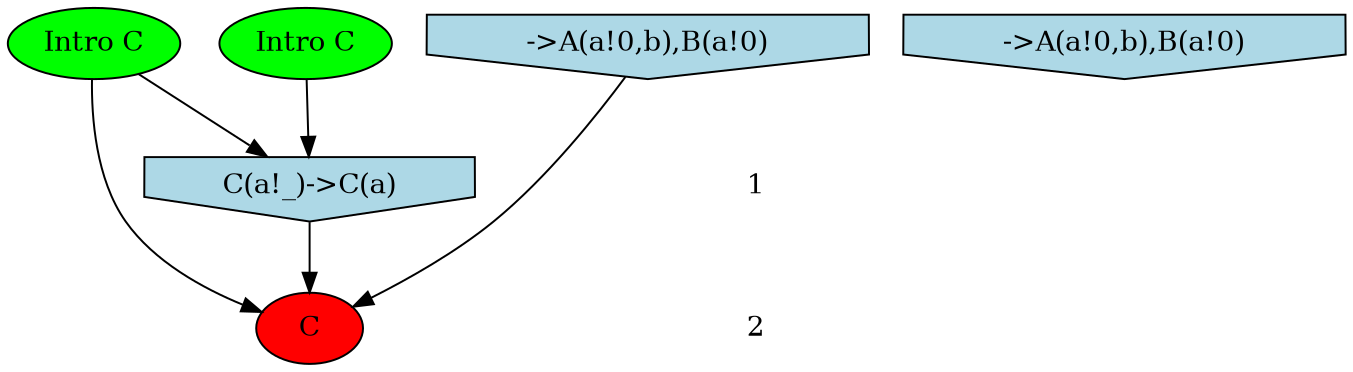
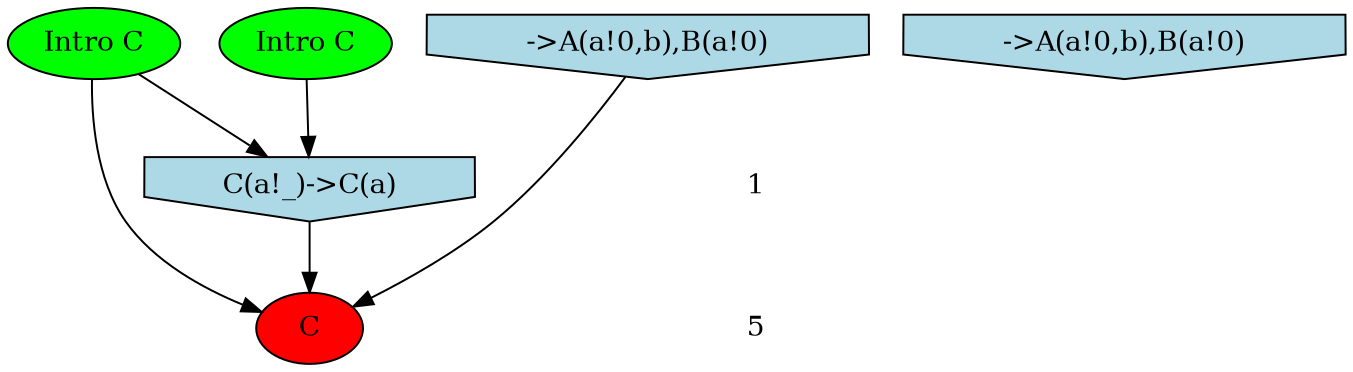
node "2": label "2" -> "5"
